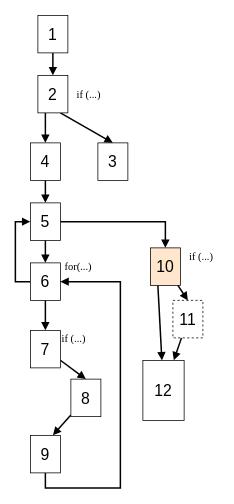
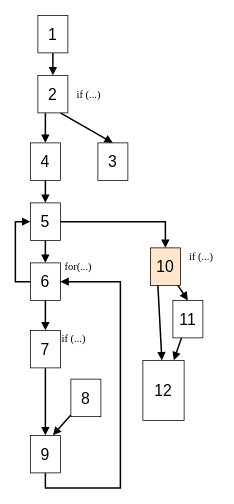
node "11": style dashed -> solid
edge "7" -> "8": now "7" -> "9"
